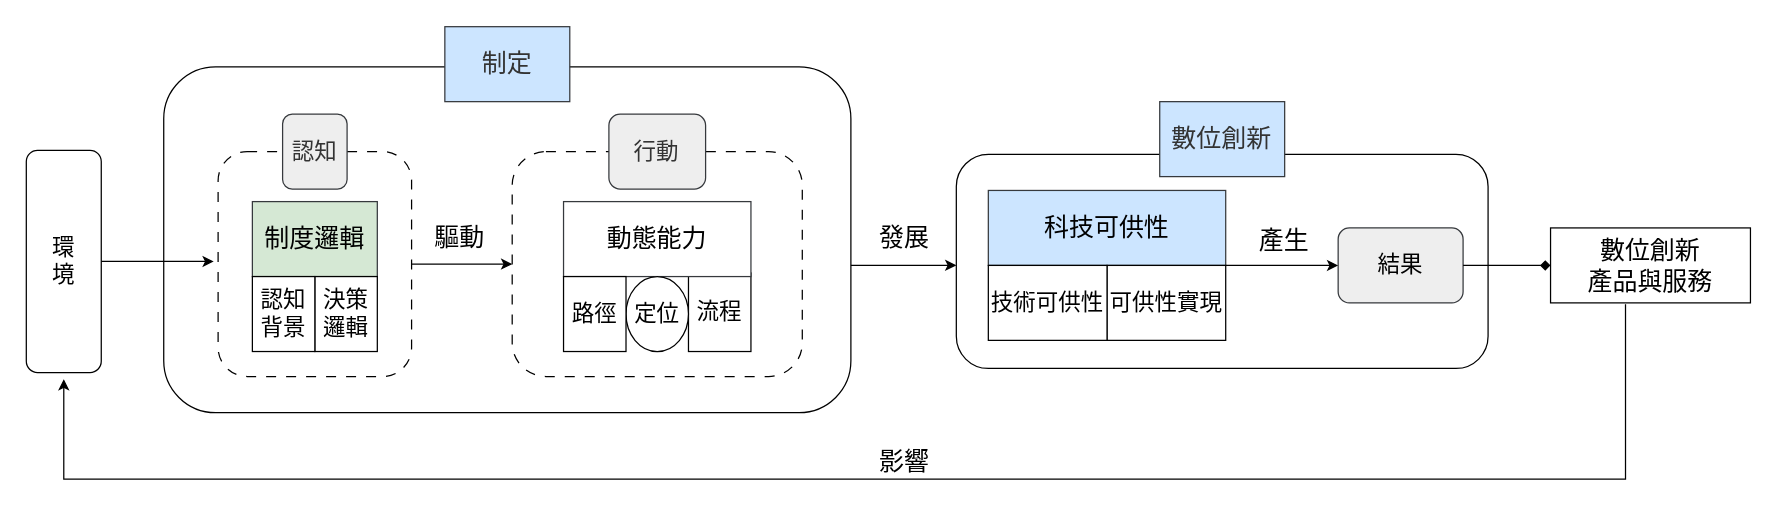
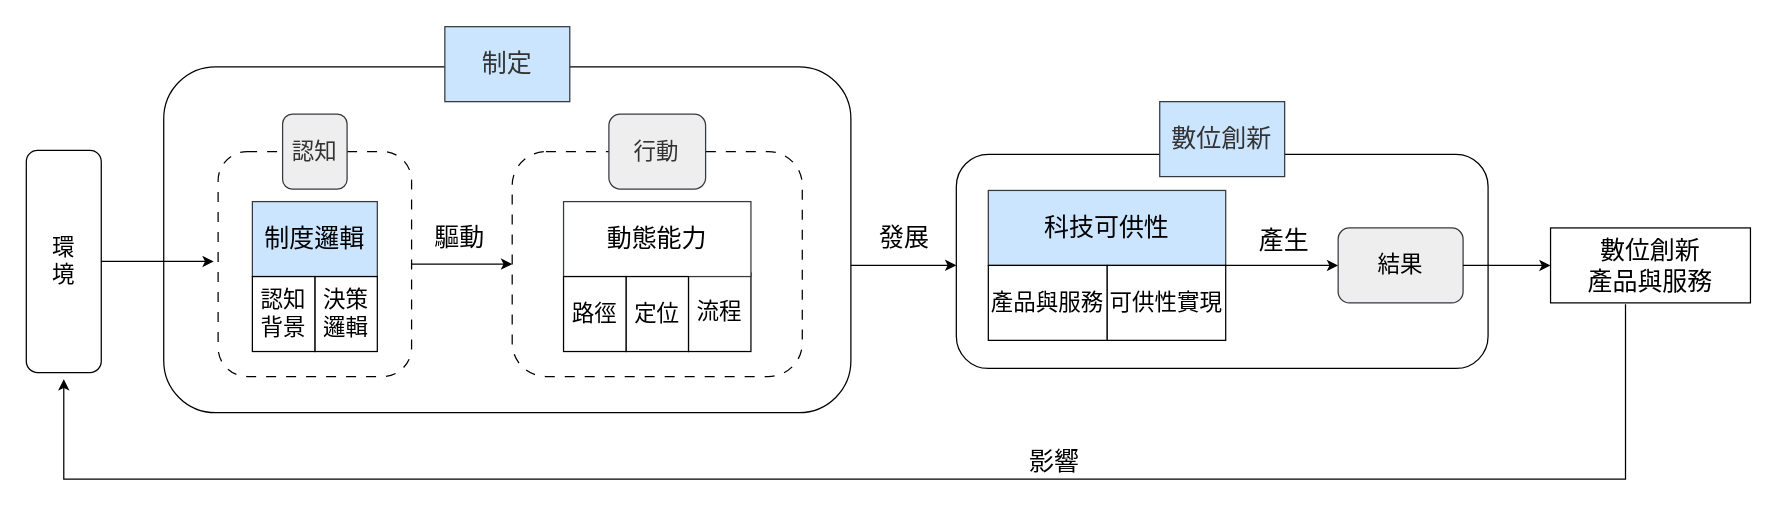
node "制度邏輯": fillcolor #d5e8d4 -> #cce5ff
edge "結果" -> "數位創新 產品與服務": arrowhead diamond -> classic
node "技術可供性": label "技術可供性" -> "產品與服務"
node "定位": shape ellipse -> rectangle
node "影響": moved (904, 461) -> (1054, 461)
